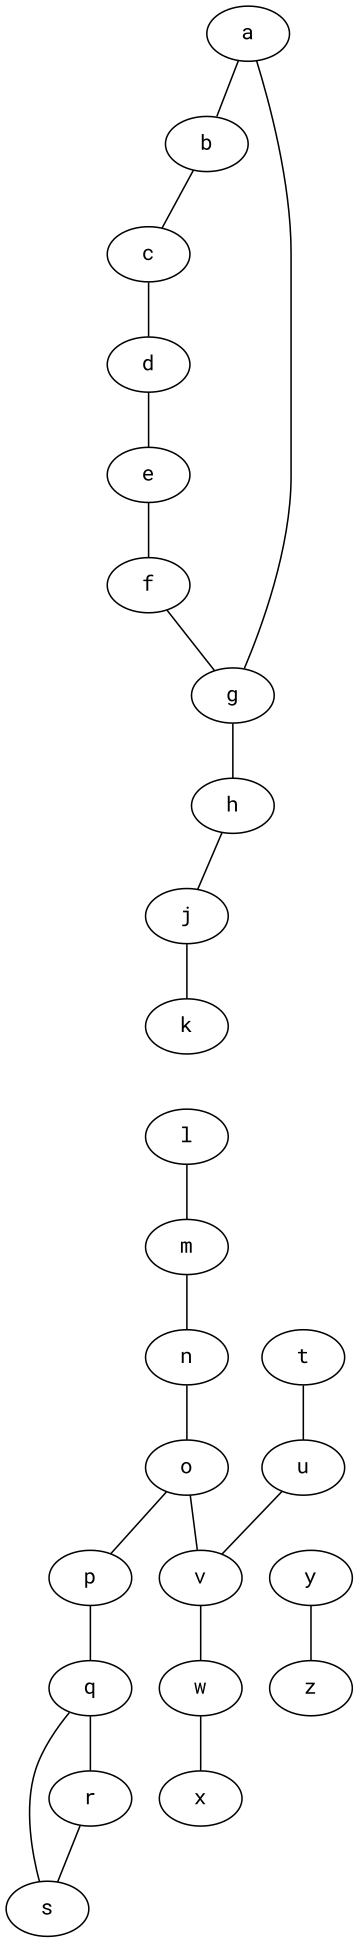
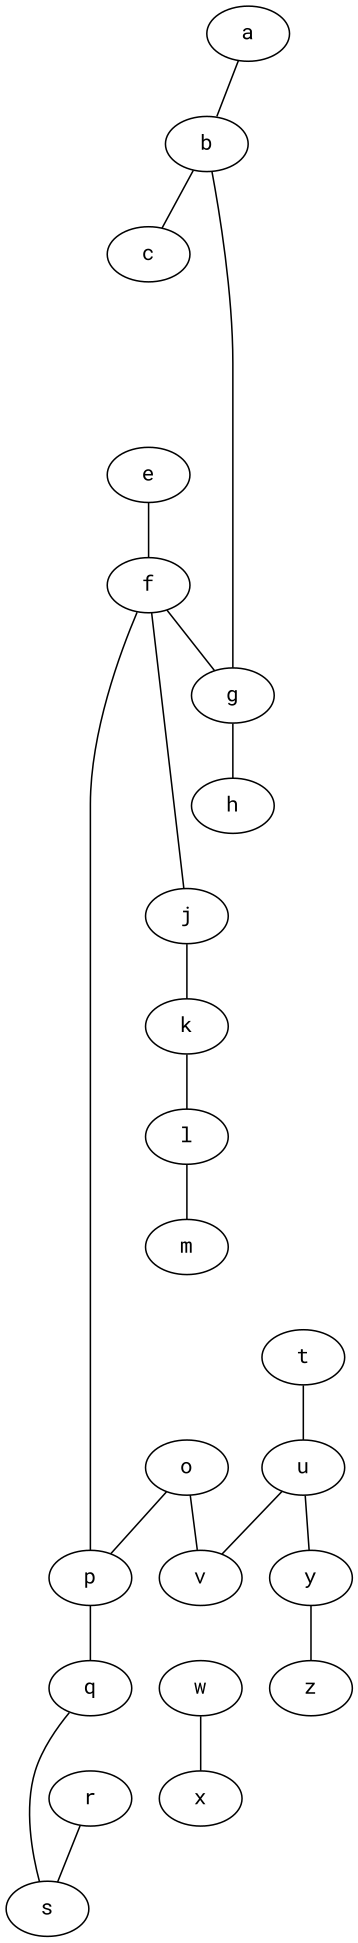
node "d": removed
edge "a" -- "g": now "b" -- "g"
edge "h" -- "j": now "f" -- "j"
edge "f" -- "p": added
edge "k" -- "l": added
node "n": removed
edge "u" -- "y": added
edge "v" -- "w": removed
edge "q" -- "r": removed
